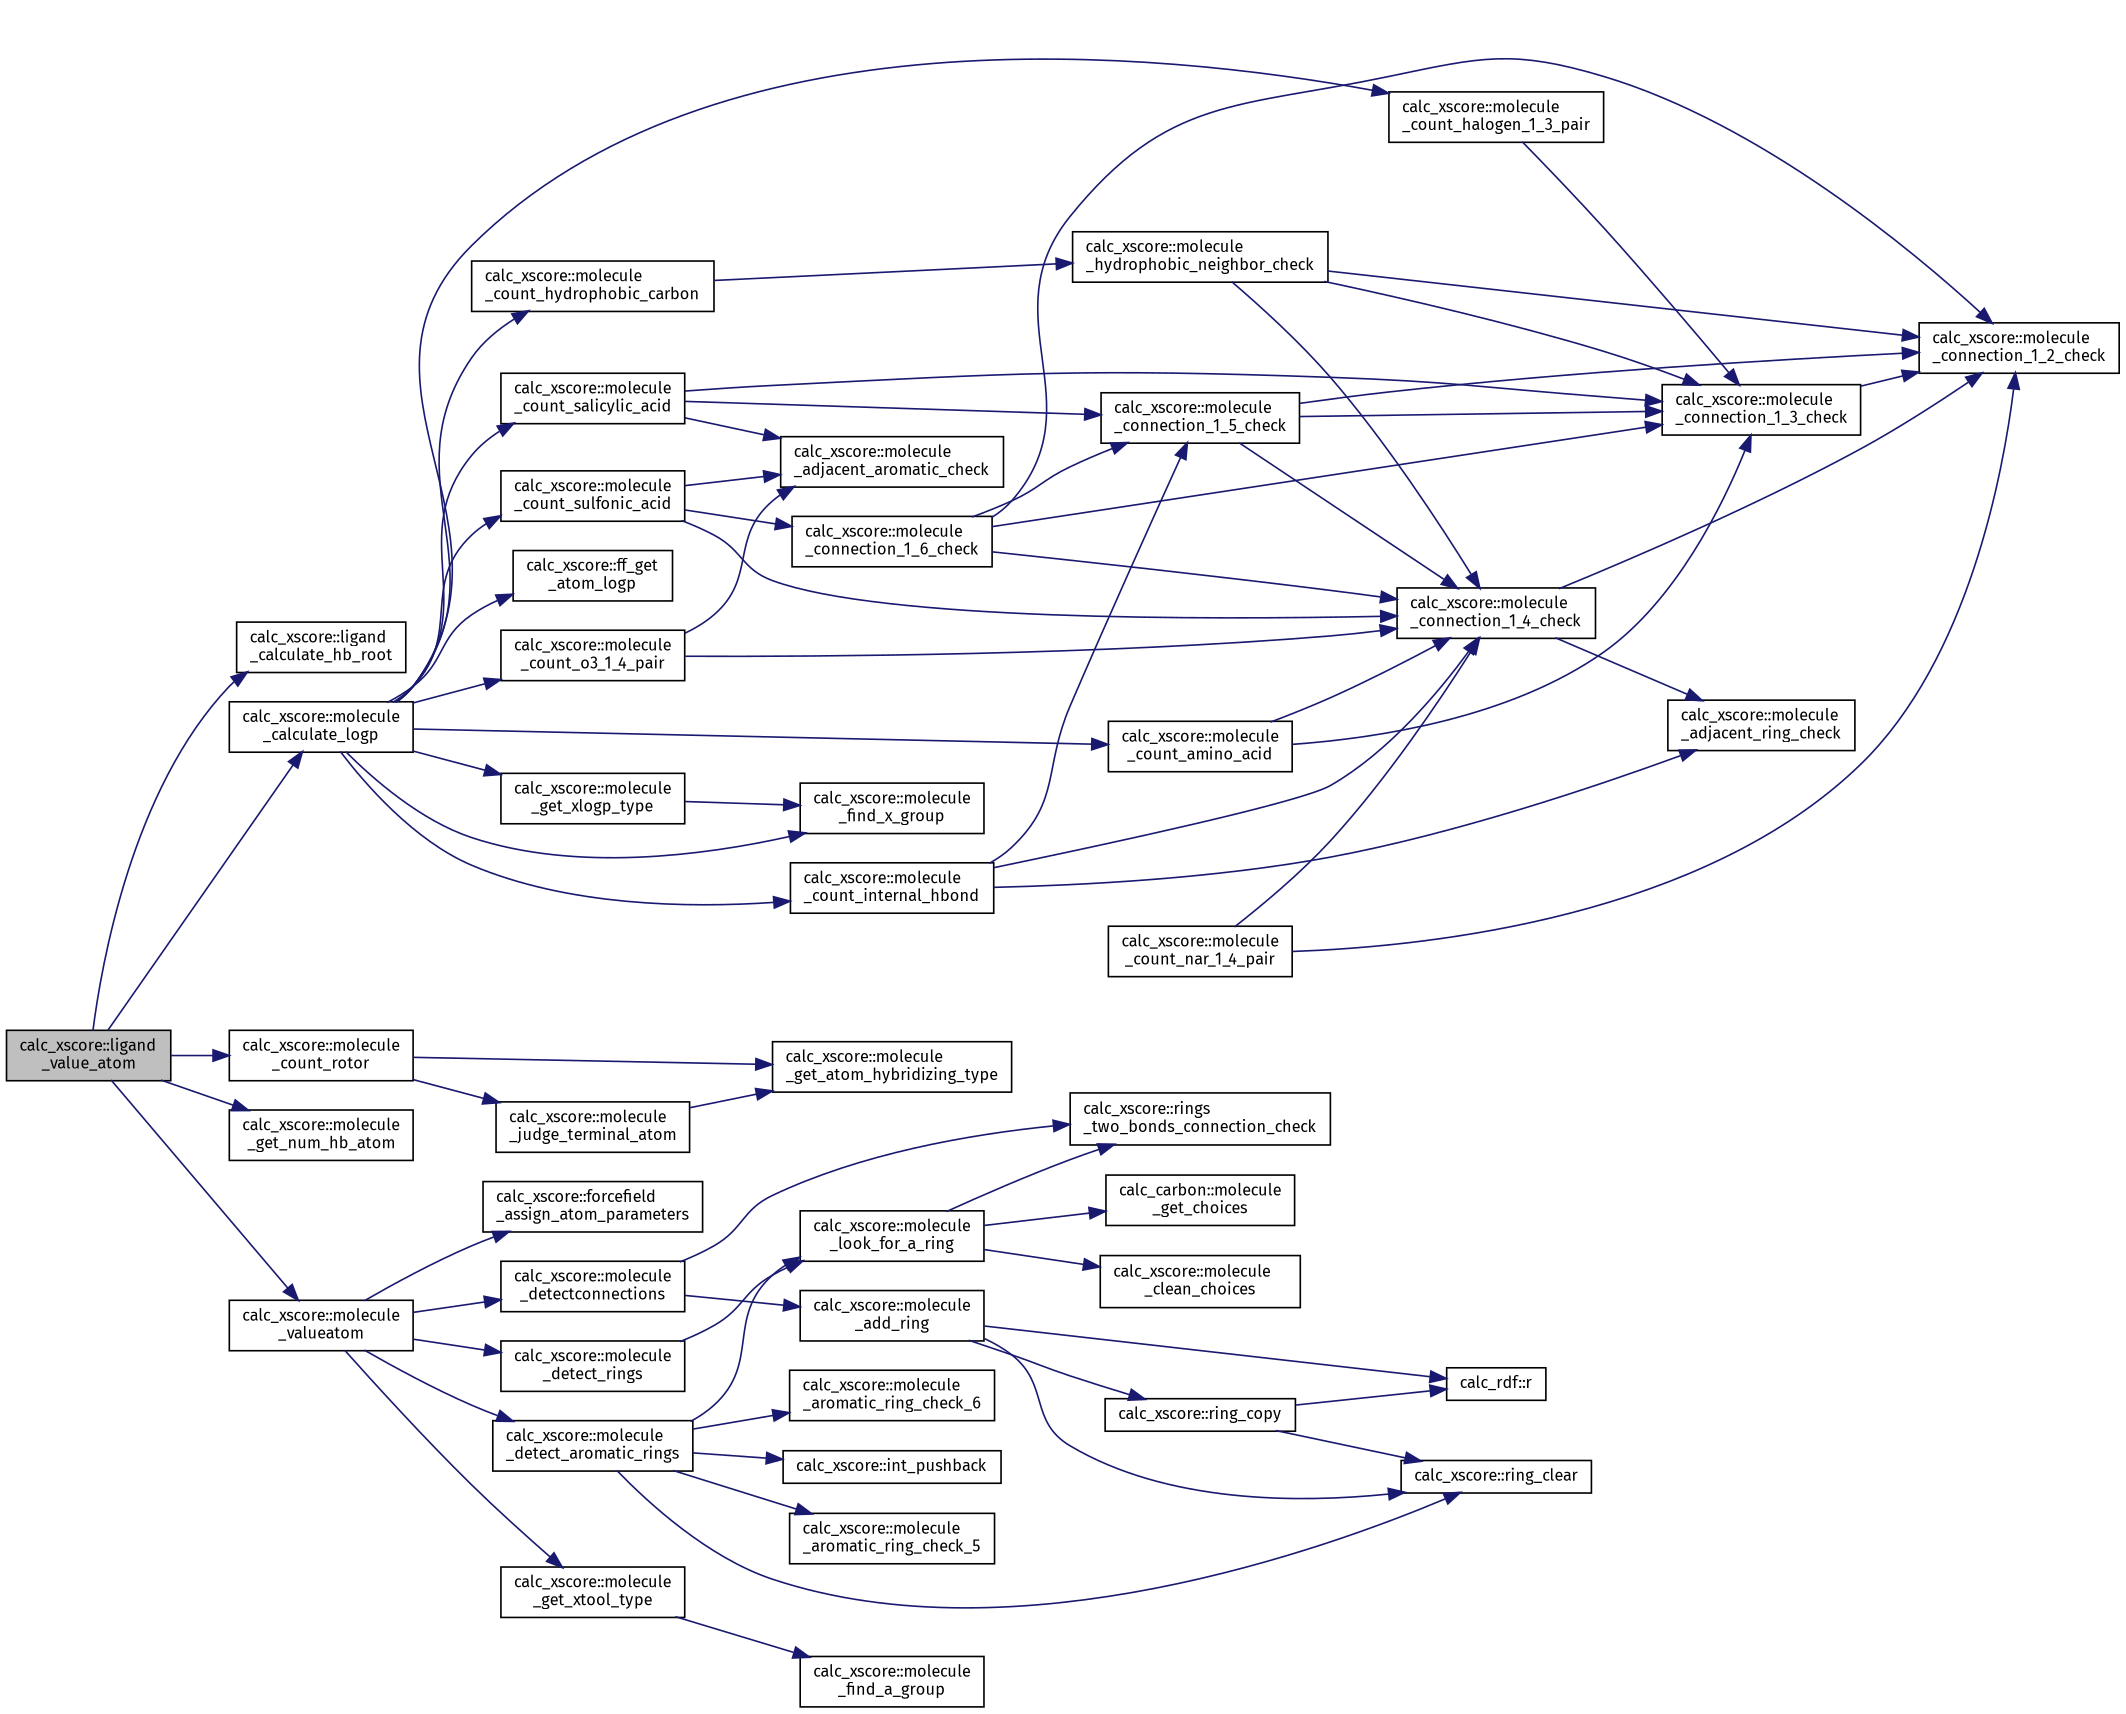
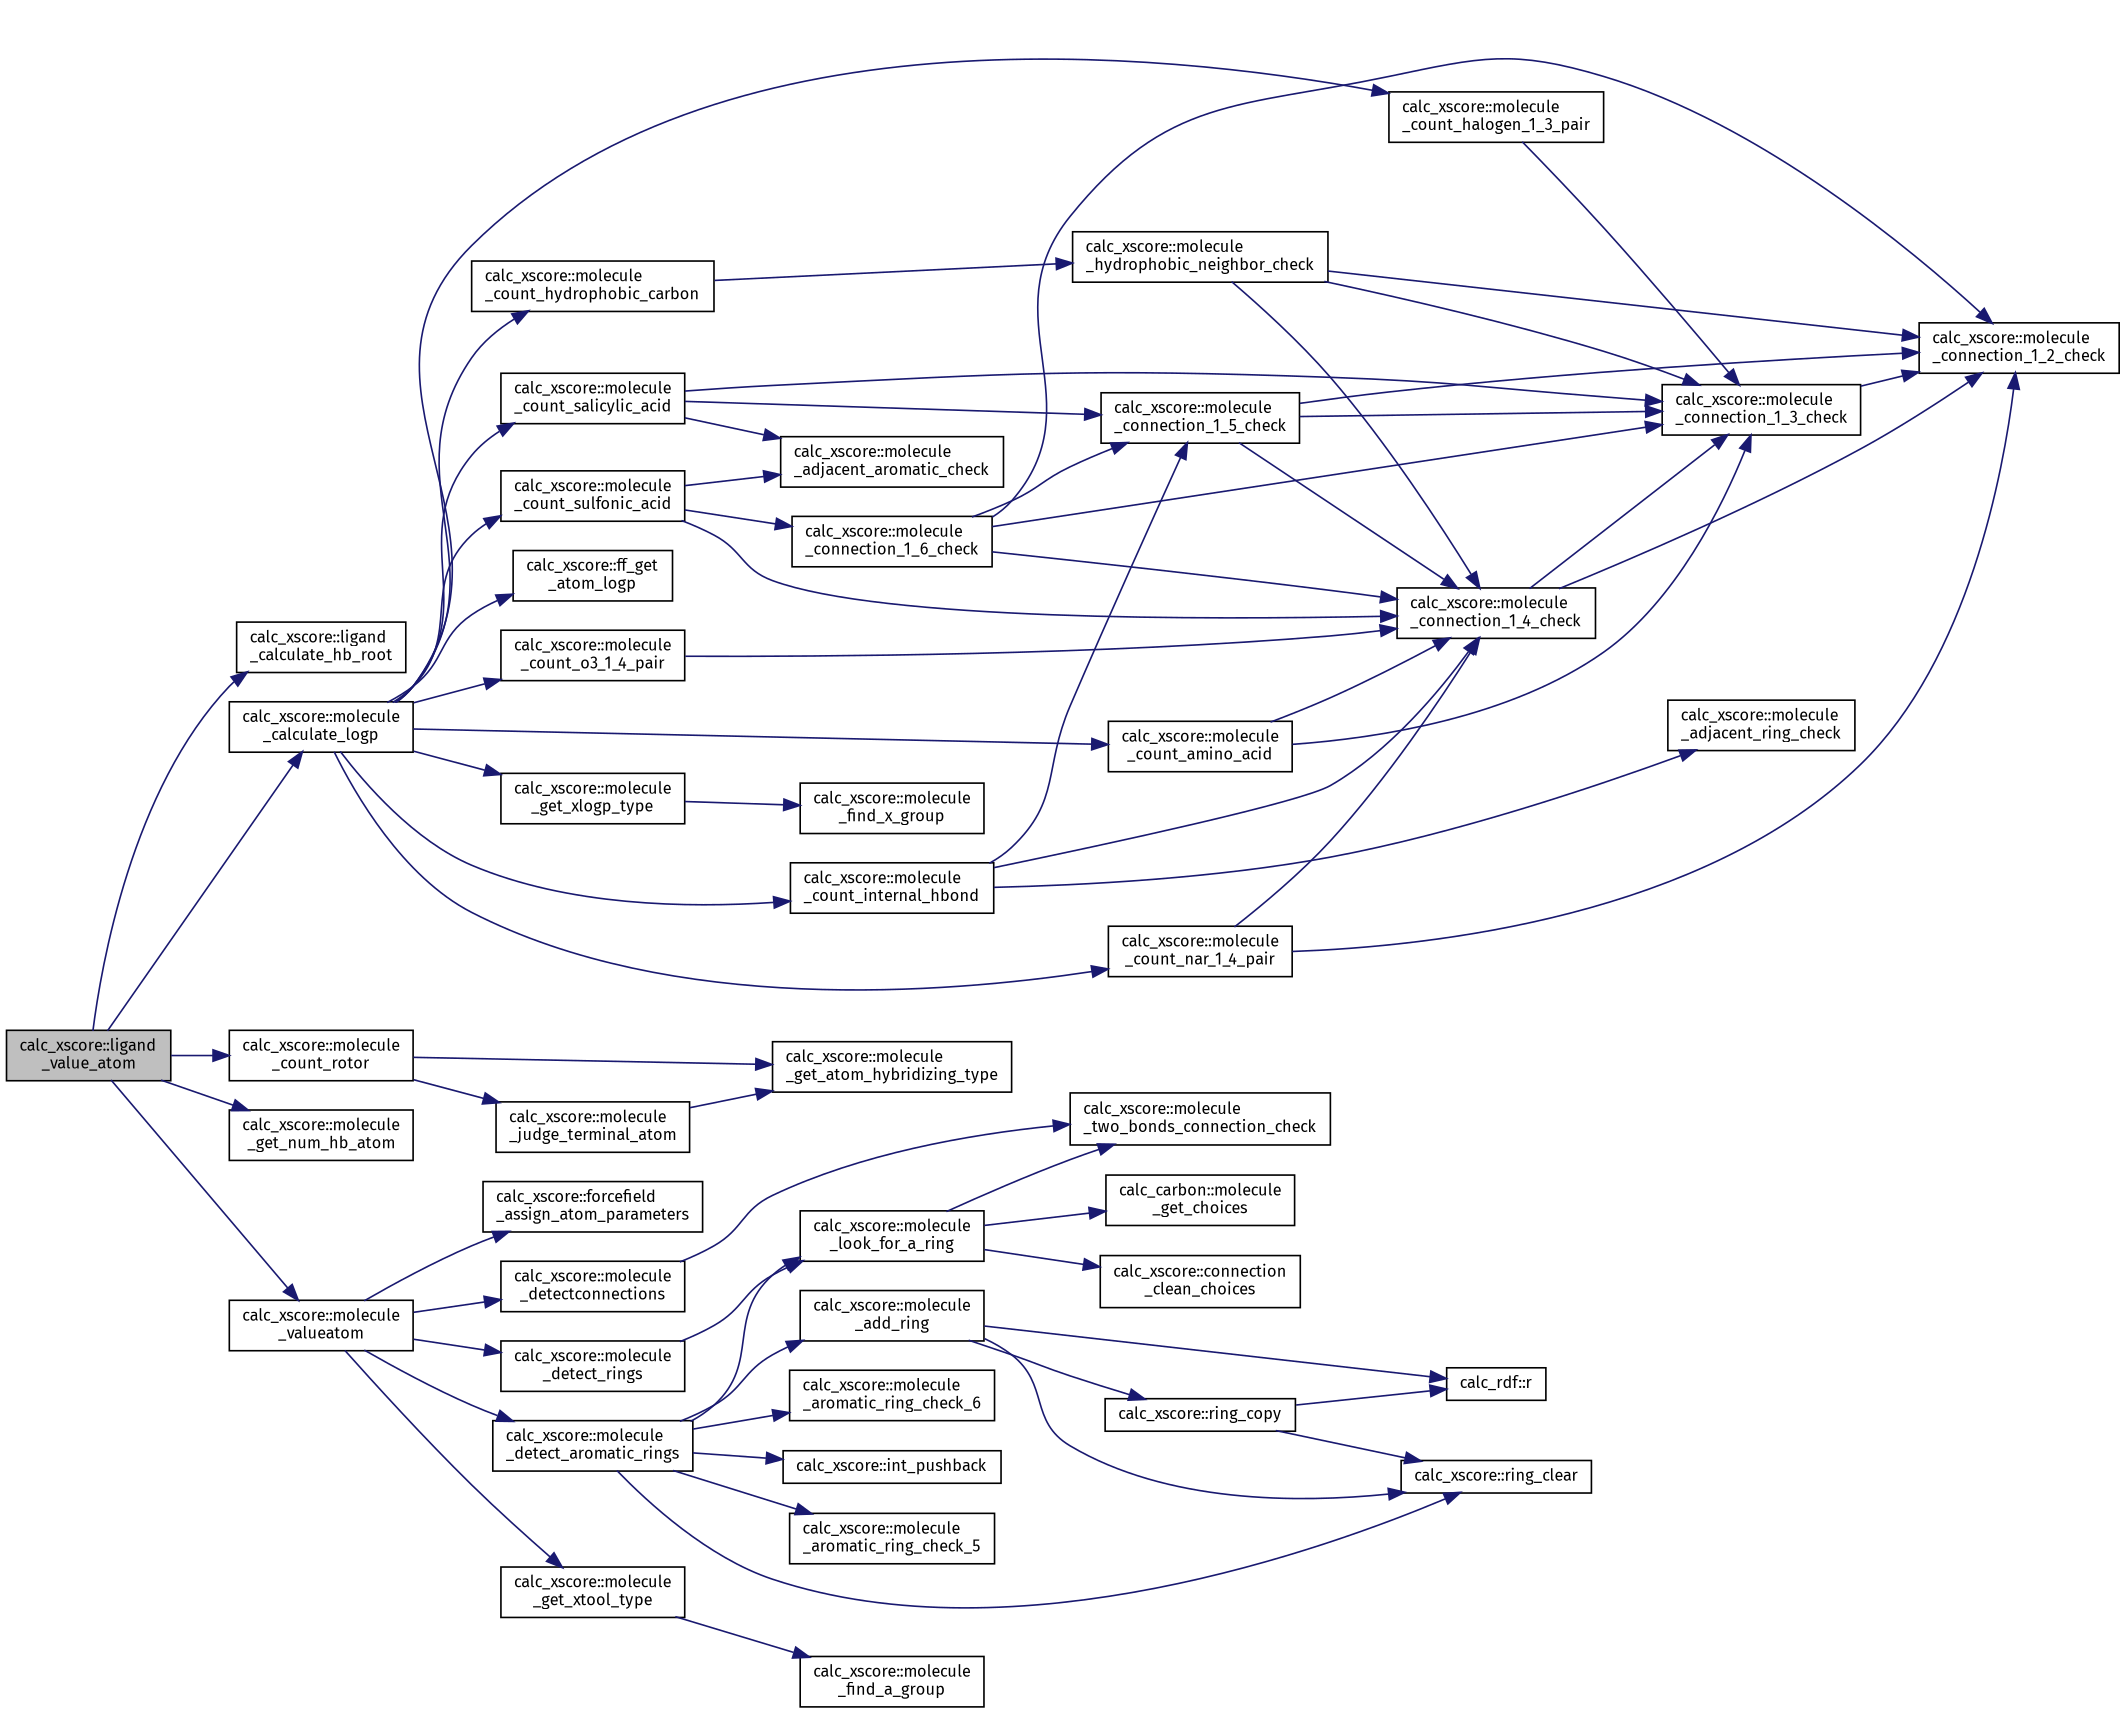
edge "calc_xscore::molecule _count_o3_1_4_pair" -> "calc_xscore::molecule _adjacent_aromatic_check": removed
edge "calc_xscore::molecule _connection_1_4_check" -> "calc_xscore::molecule _adjacent_ring_check": now "calc_xscore::molecule _connection_1_4_check" -> "calc_xscore::molecule _connection_1_3_check"
edge "calc_xscore::molecule _calculate_logp" -> "calc_xscore::molecule _find_x_group": now "calc_xscore::molecule _calculate_logp" -> "calc_xscore::molecule _count_nar_1_4_pair"
node "calc_xscore::rings _two_bonds_connection_check": label "calc_xscore::rings _two_bonds_connection_check" -> "calc_xscore::molecule _two_bonds_connection_check"
node "calc_xscore::molecule _clean_choices": label "calc_xscore::molecule _clean_choices" -> "calc_xscore::connection _clean_choices"
edge "calc_xscore::molecule _detectconnections" -> "calc_xscore::molecule _add_ring": now "calc_xscore::molecule _detect_aromatic_rings" -> "calc_xscore::molecule _add_ring"
